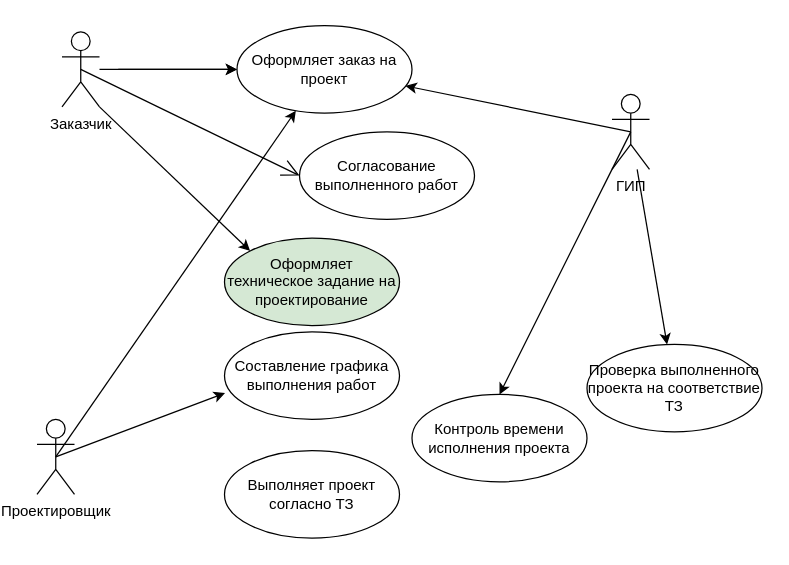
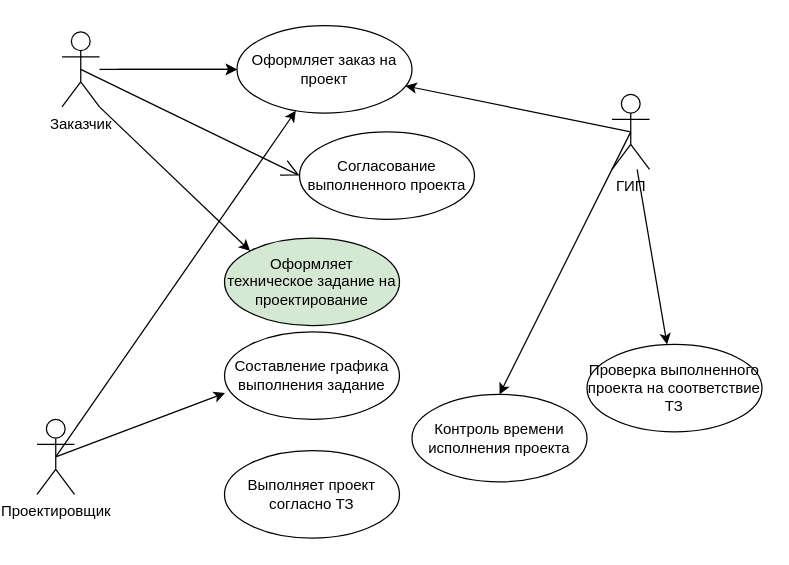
node "Согласование выполненного работ": label "Согласование выполненного работ" -> "Согласование выполненного проекта"
node "Составление графика выполнения работ": label "Составление графика выполнения работ" -> "Составление графика выполнения задание"
